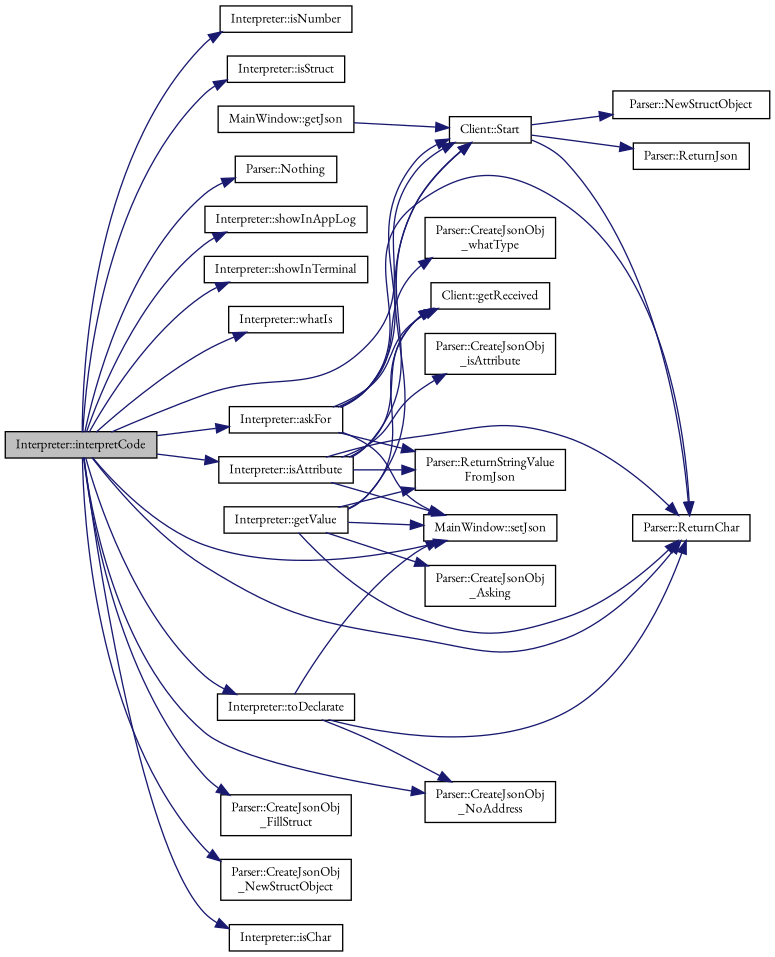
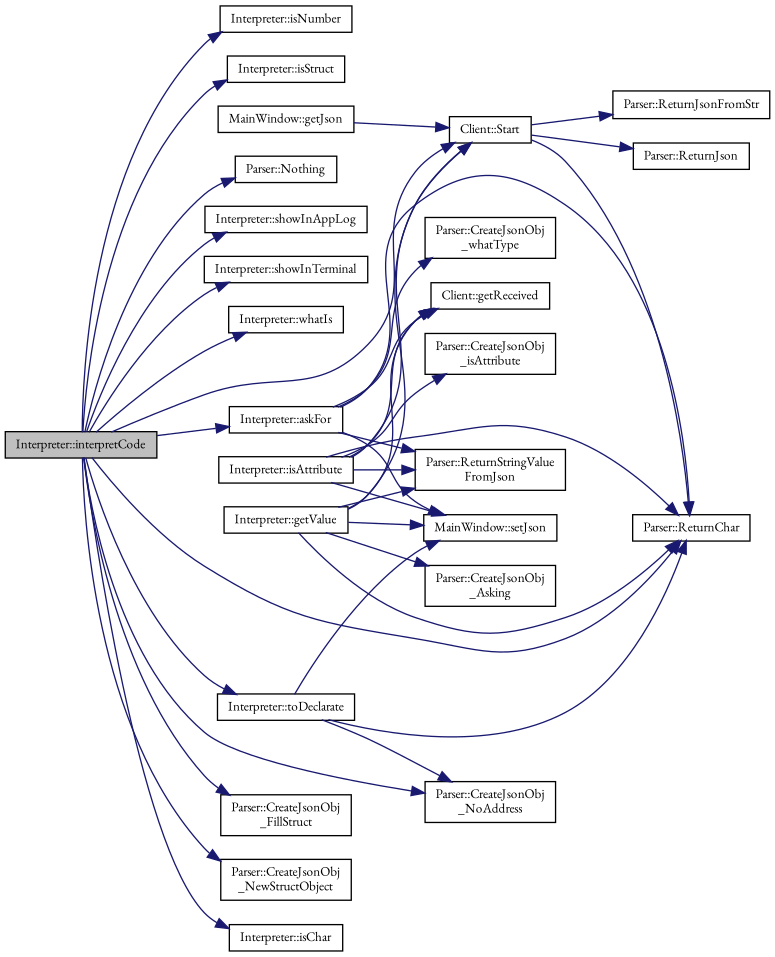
node "Parser::NewStructObject": label "Parser::NewStructObject" -> "Parser::ReturnJsonFromStr"
edge "Interpreter::askFor" -> "Client::Start": removed
edge "Interpreter::interpretCode" -> "Interpreter::isAttribute": removed
edge "Interpreter::interpretCode" -> "MainWindow::setJson": removed
